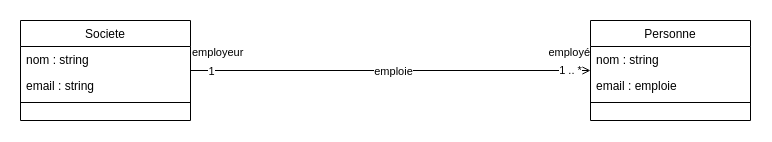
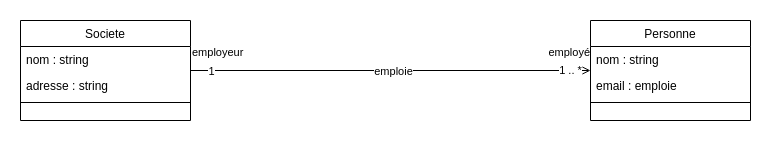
node "email : string": label "email : string" -> "adresse : string"
